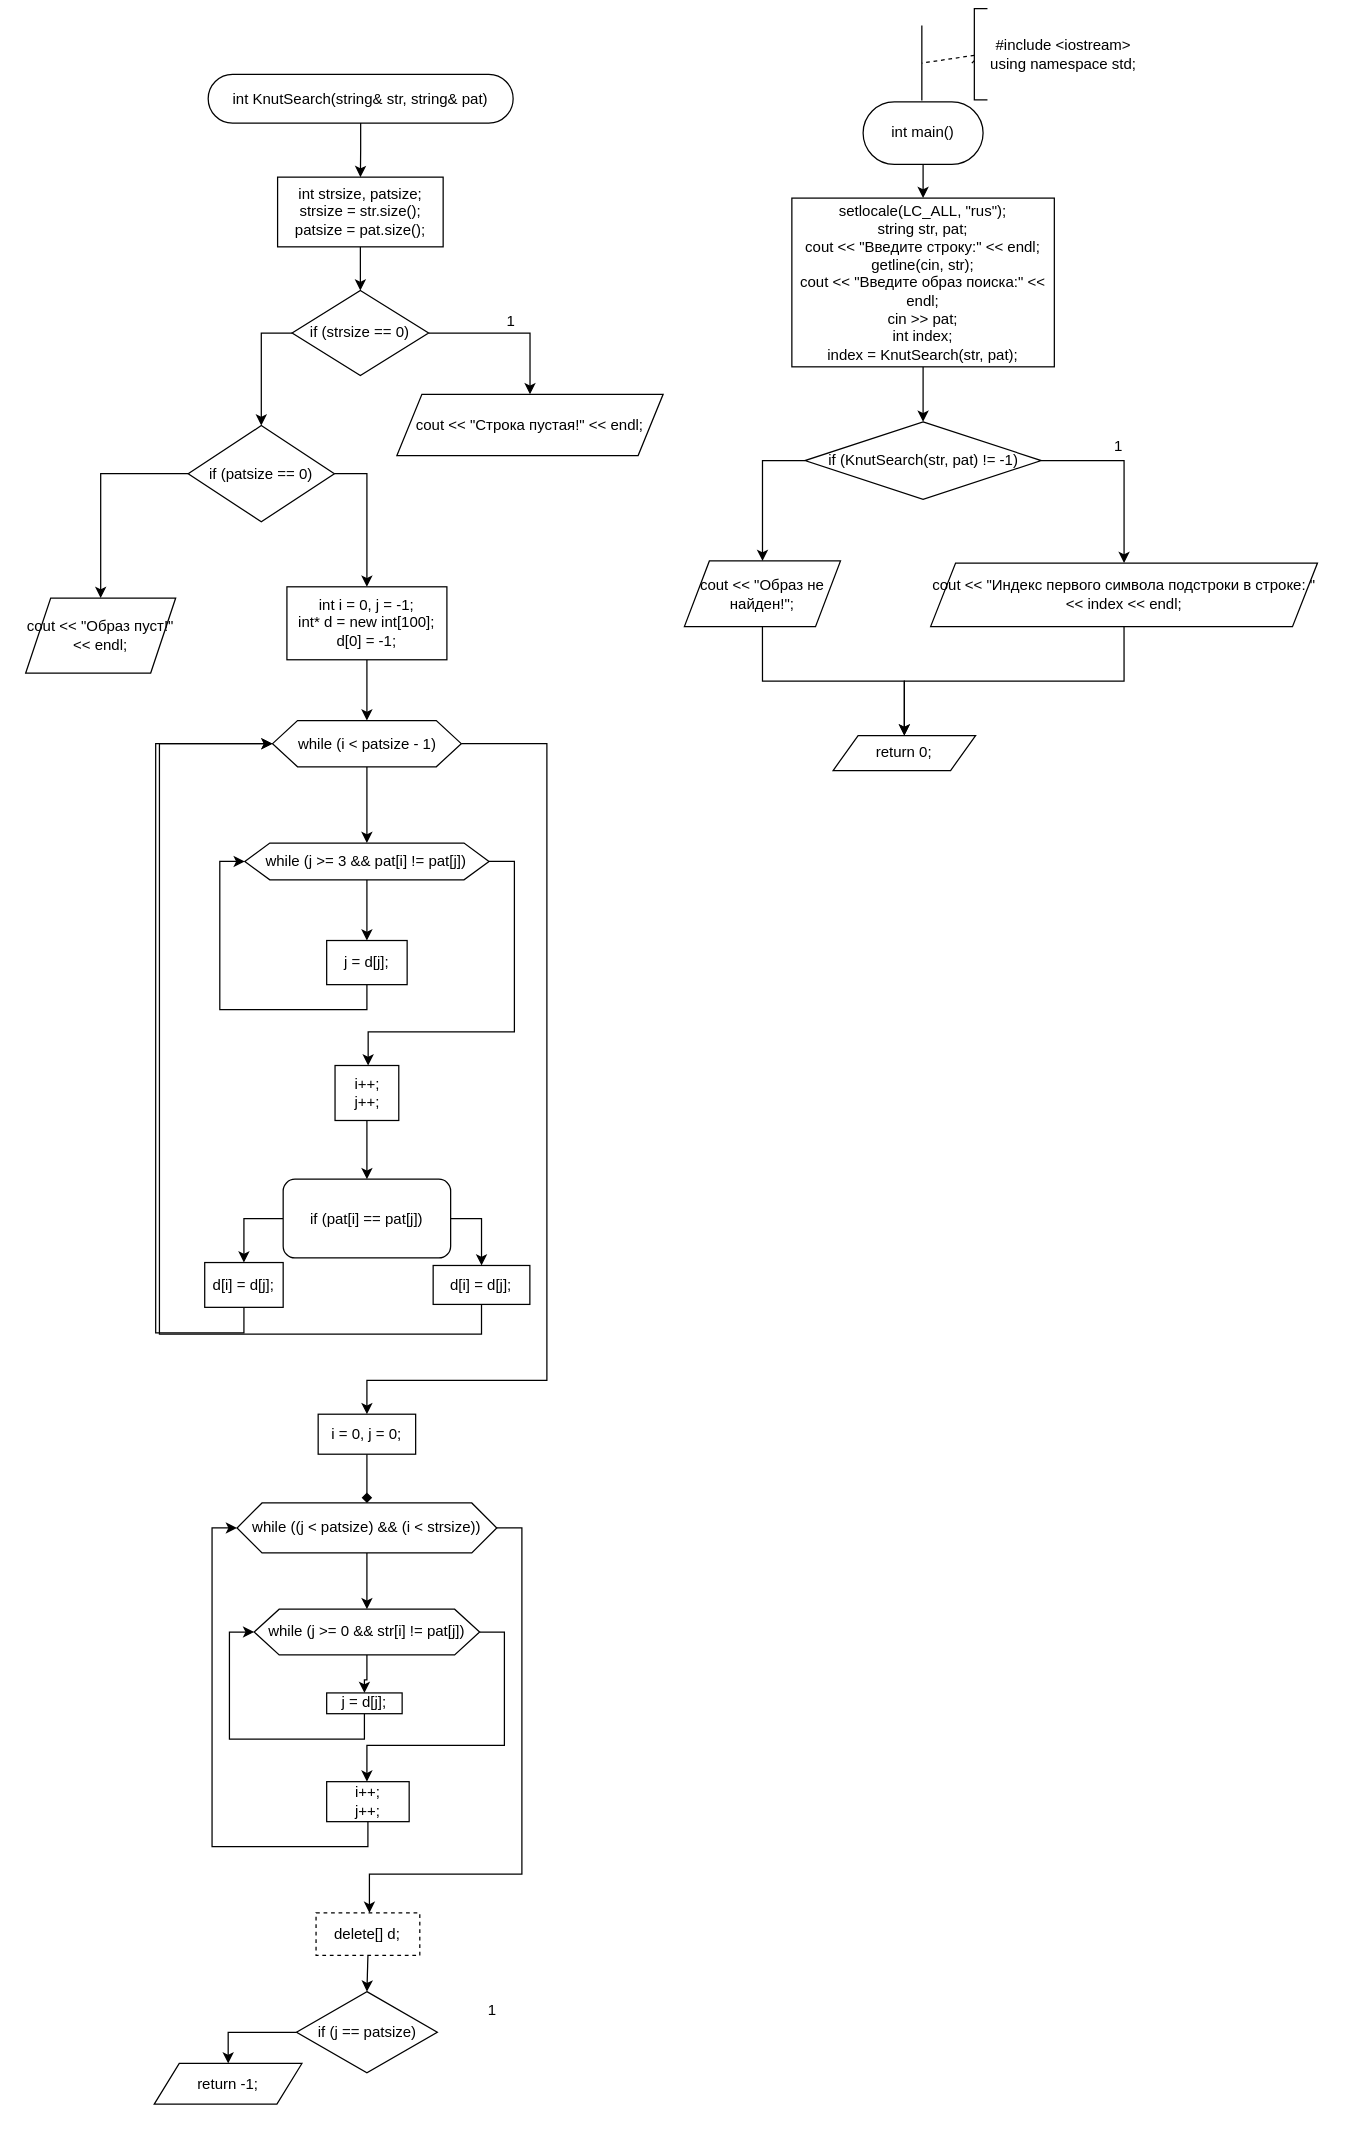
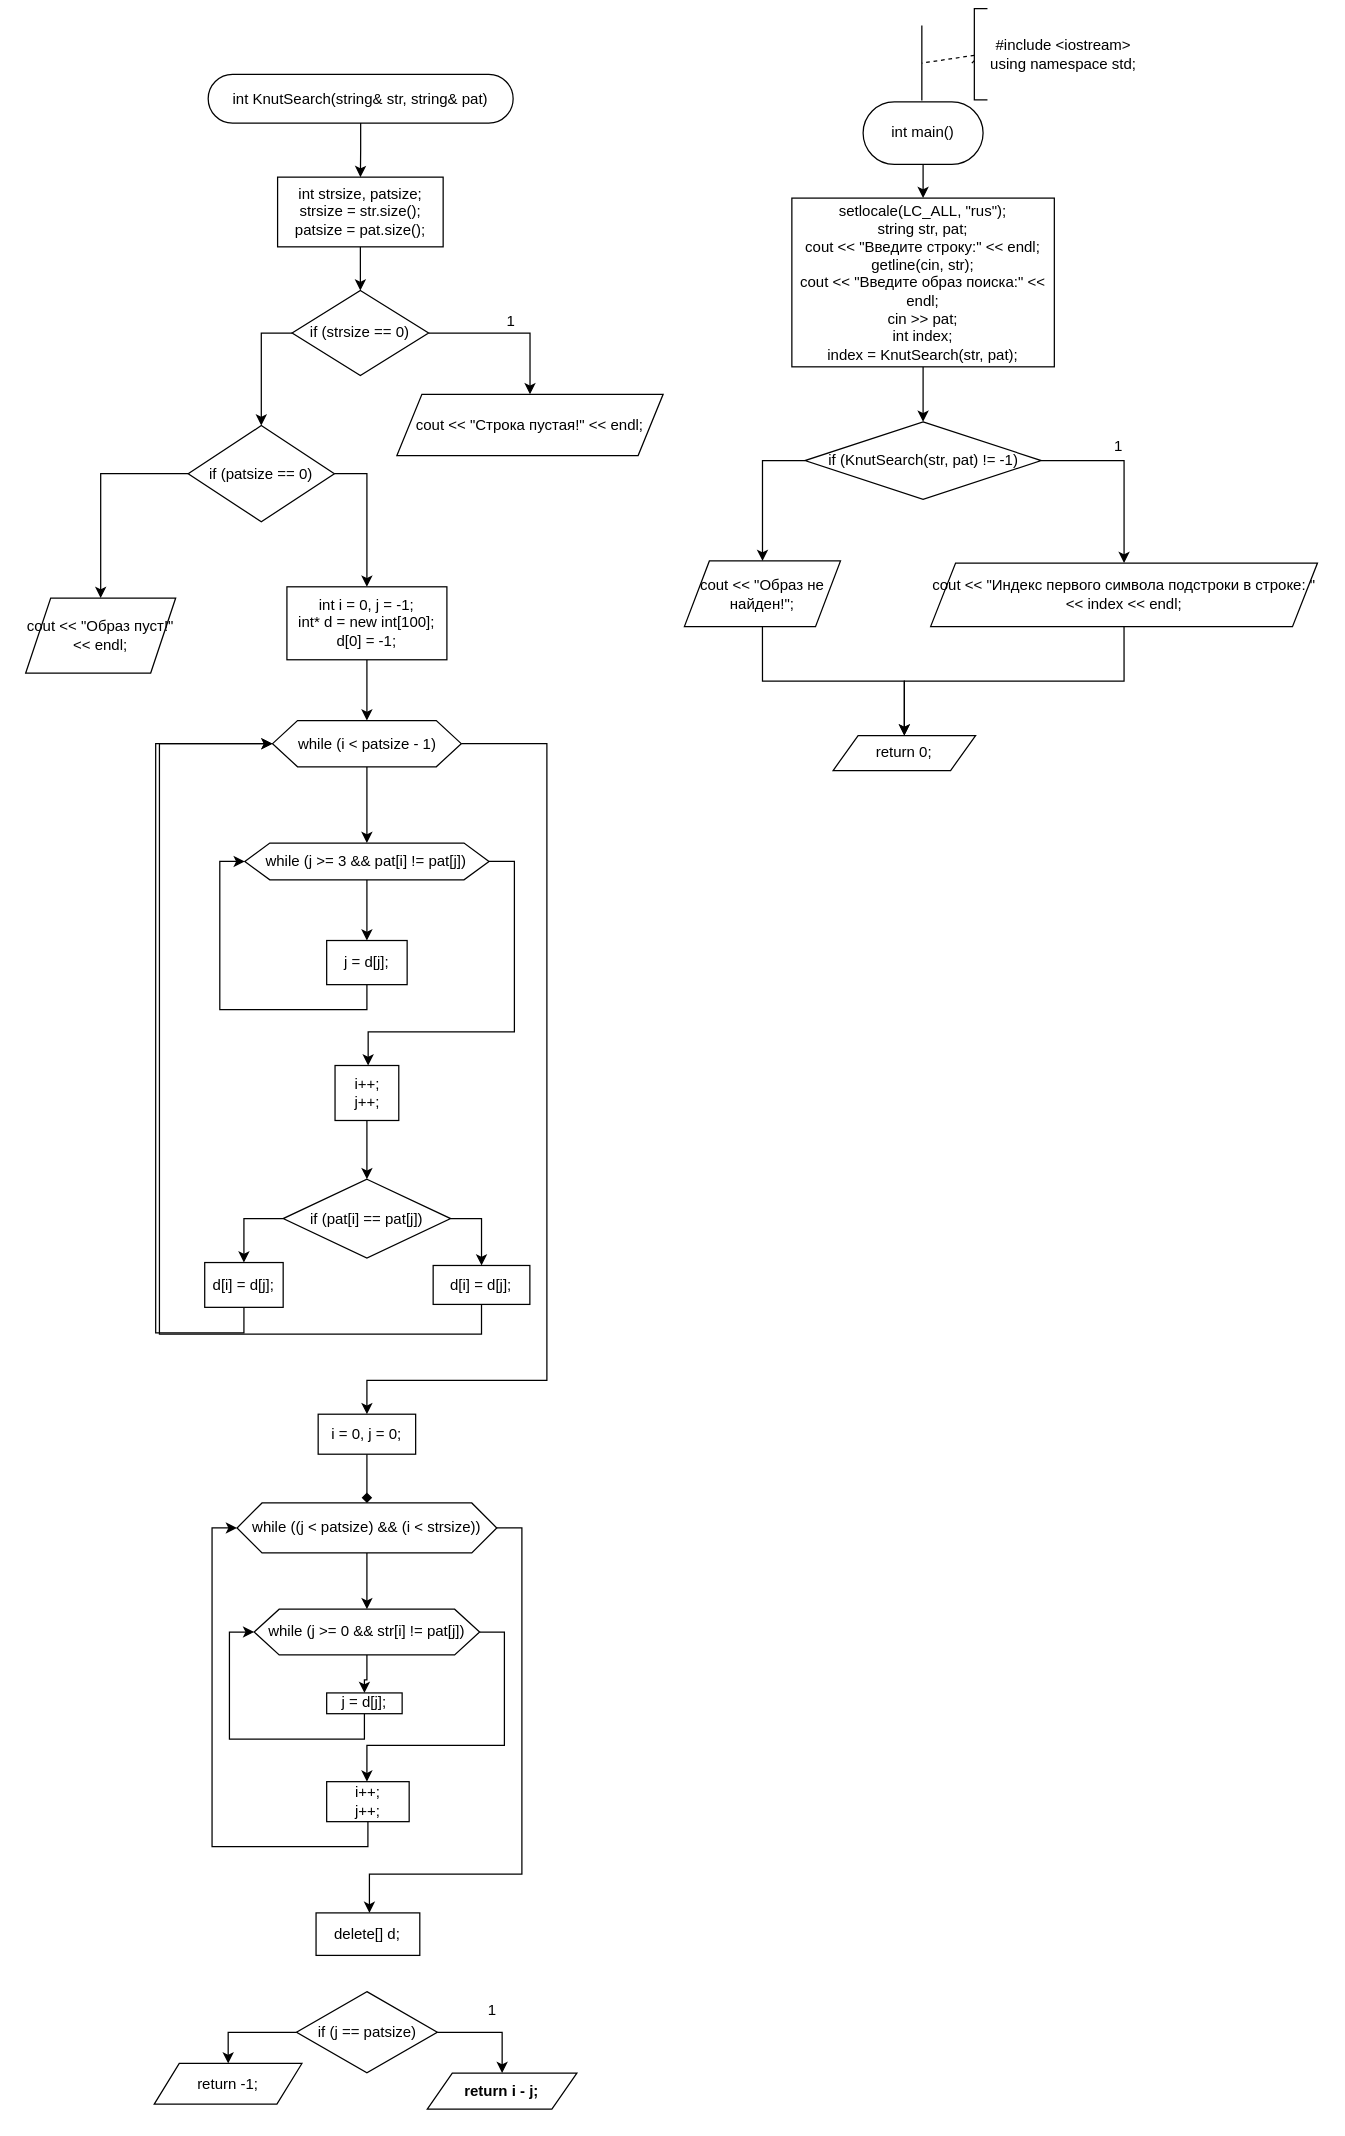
node "if (pat[i] == pat[j])": shape rounded rectangle -> diamond
node "delete[] d;": style dashed -> solid
edge "delete[] d;" -> "if (j == patsize)": removed
edge "if (j == patsize)" -> "return i - j;": added
node "return i - j;": added
